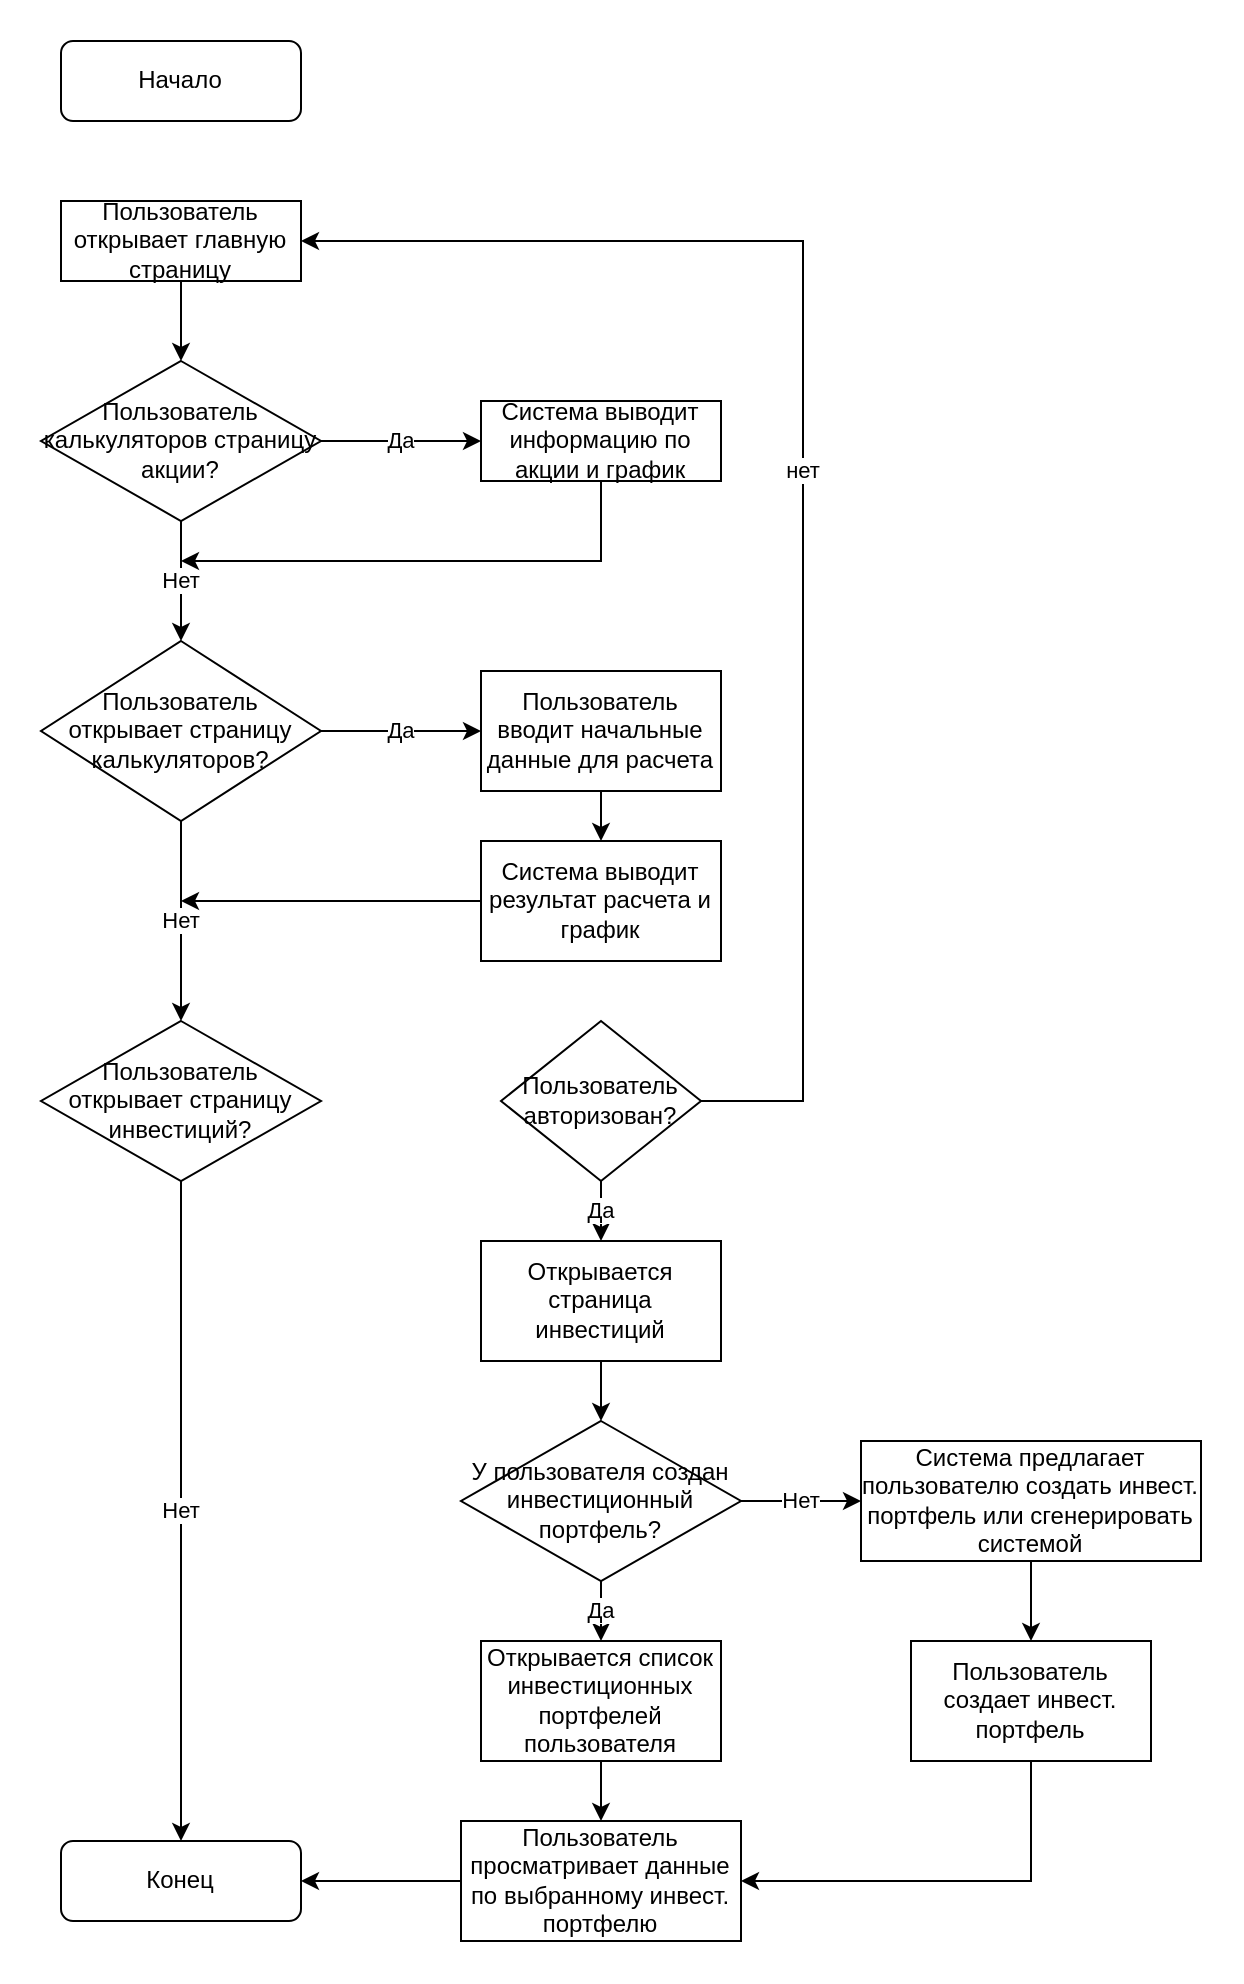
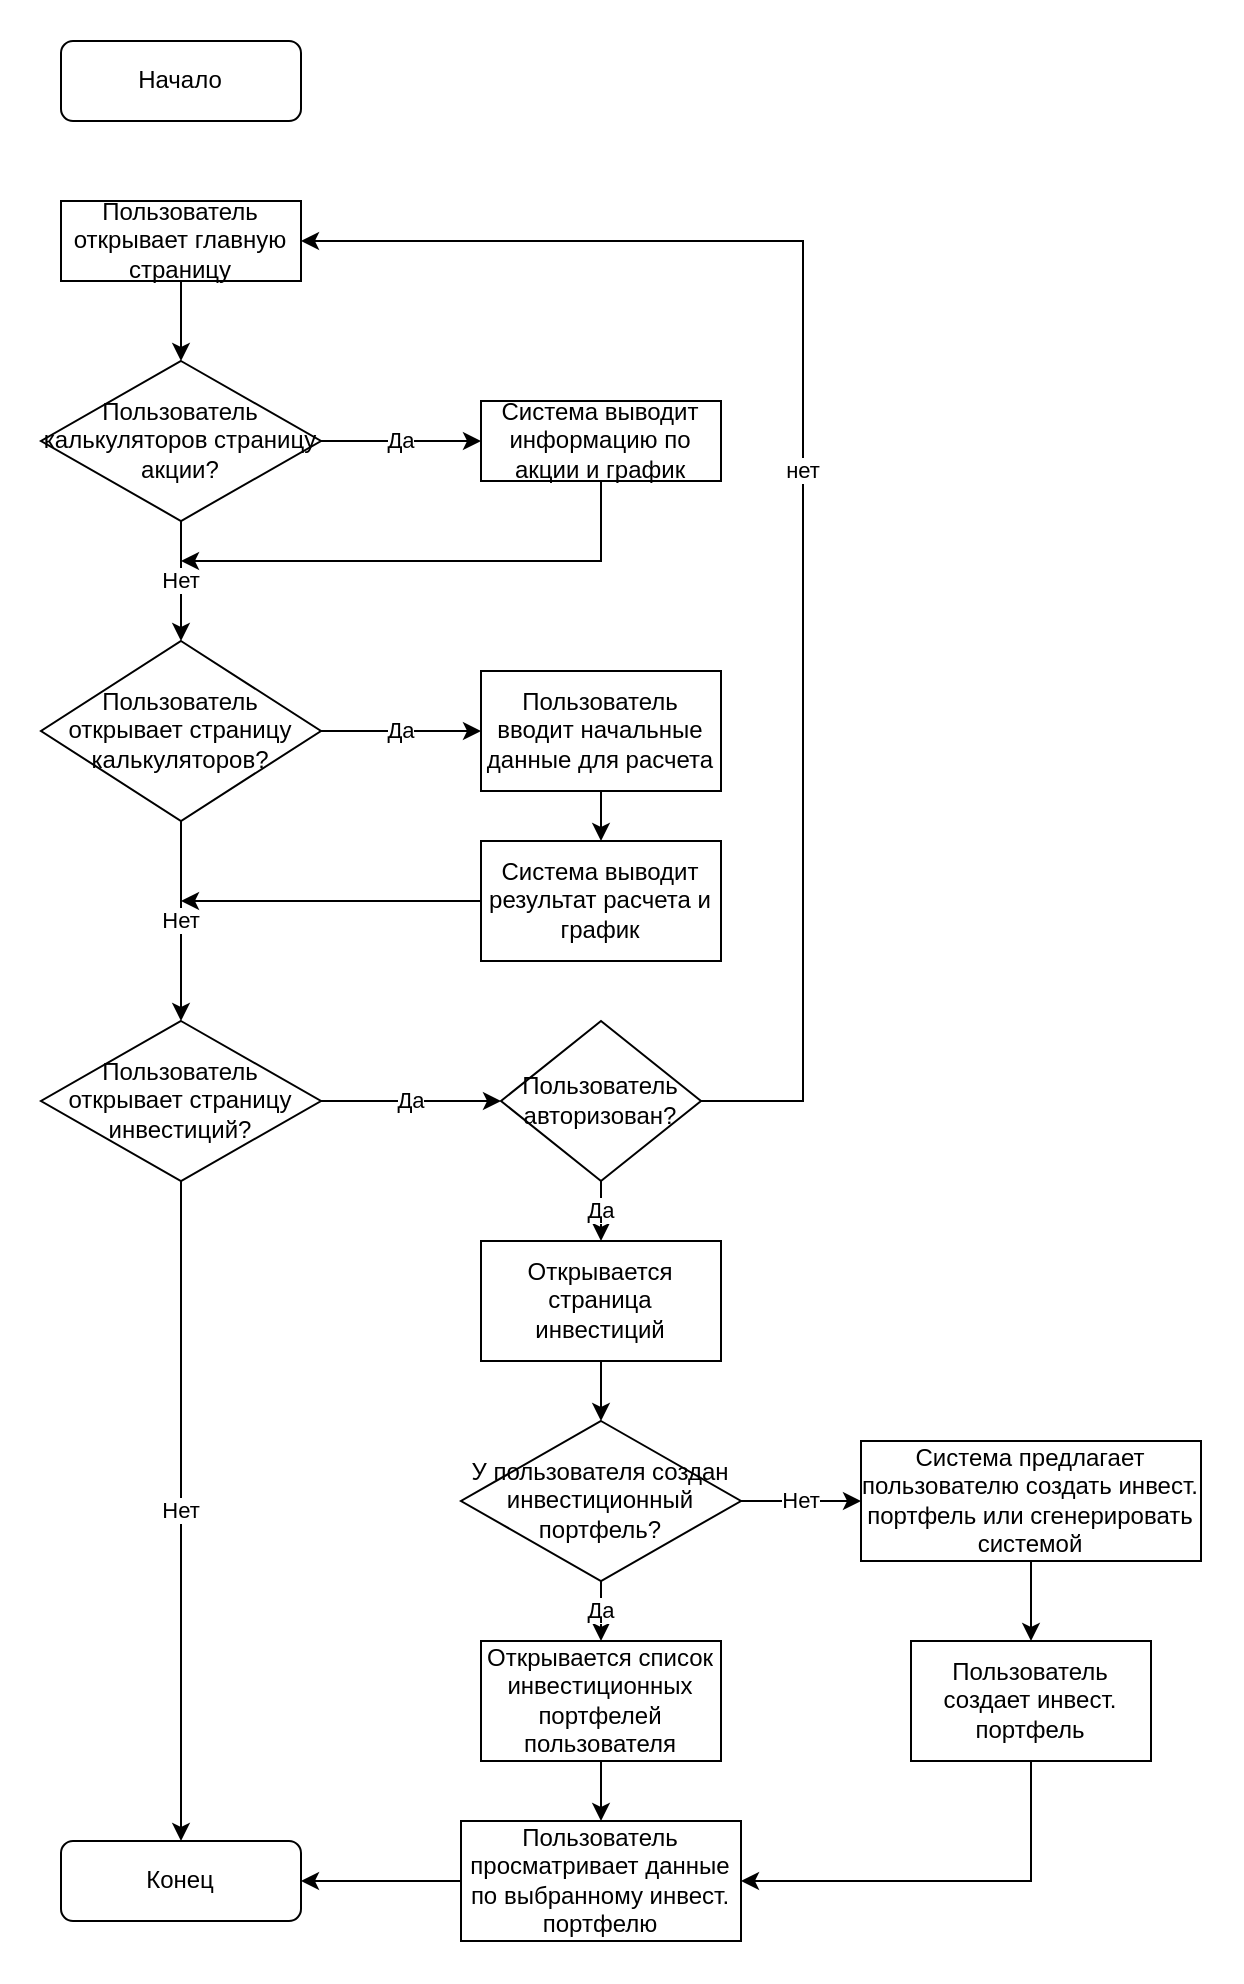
edge "Пользователь открывает страницу инвестиций?" -> "Пользователь авторизован?": added, label "Да"
